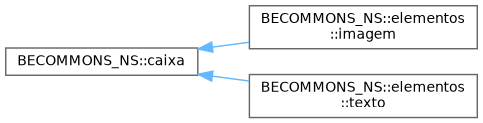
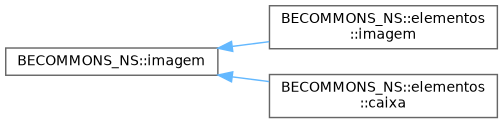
node "BECOMMONS_NS::caixa": label "BECOMMONS_NS::caixa" -> "BECOMMONS_NS::imagem"
node "BECOMMONS_NS::elementos ::texto": label "BECOMMONS_NS::elementos ::texto" -> "BECOMMONS_NS::elementos ::caixa"
